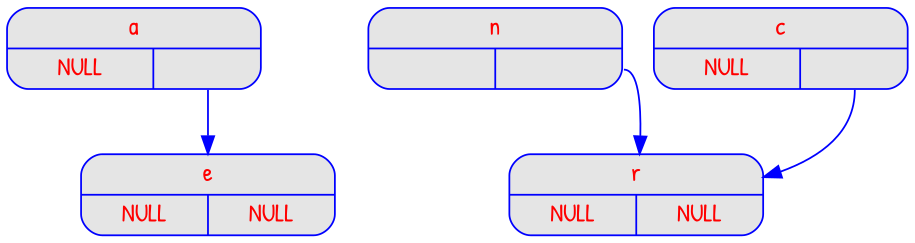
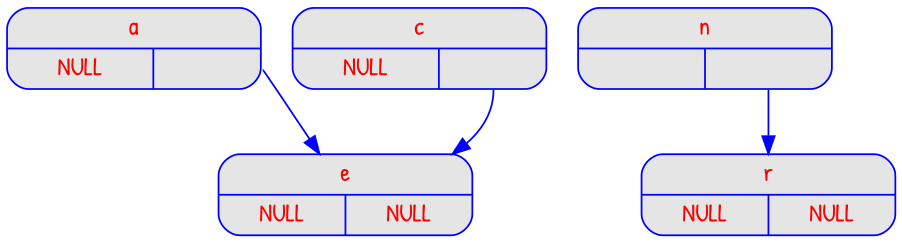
edge "c" -> "r": now "c" -> "e"
